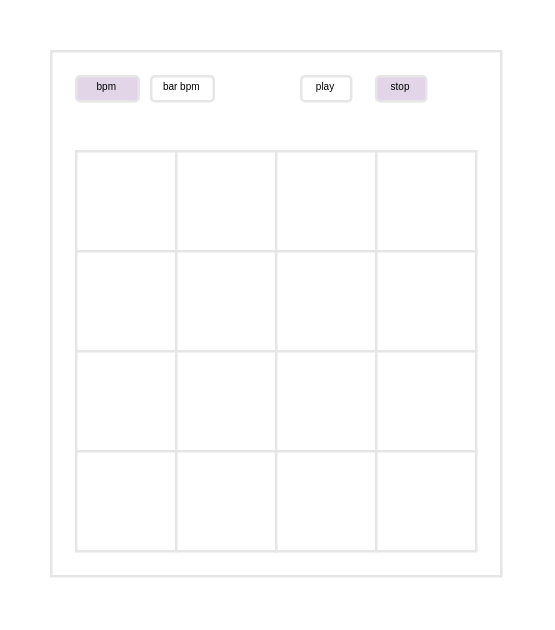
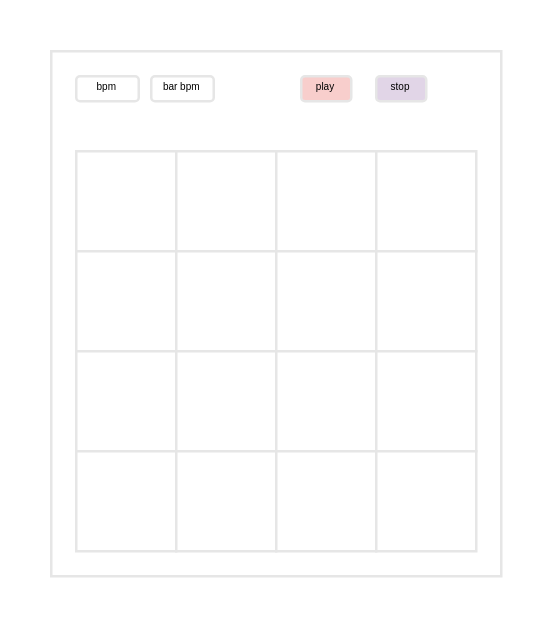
node "bpm": fillcolor #e1d5e7 -> #ffffff
node "play": fillcolor #ffffff -> #f8cecc
